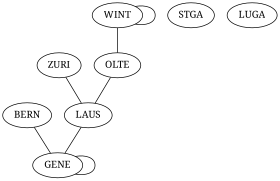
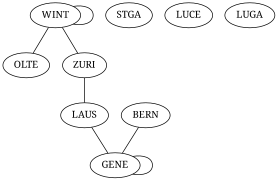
node "LUCE": added
edge "WINT" -- "ZURI": added
edge "OLTE" -- "LAUS": removed
